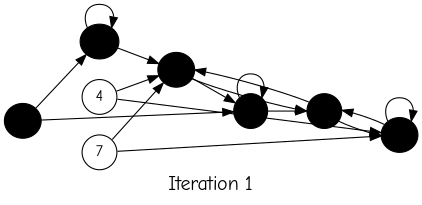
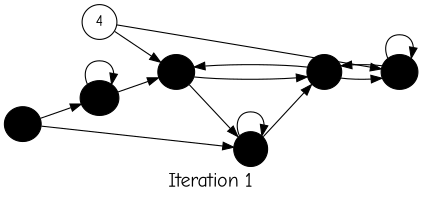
node "7": removed
